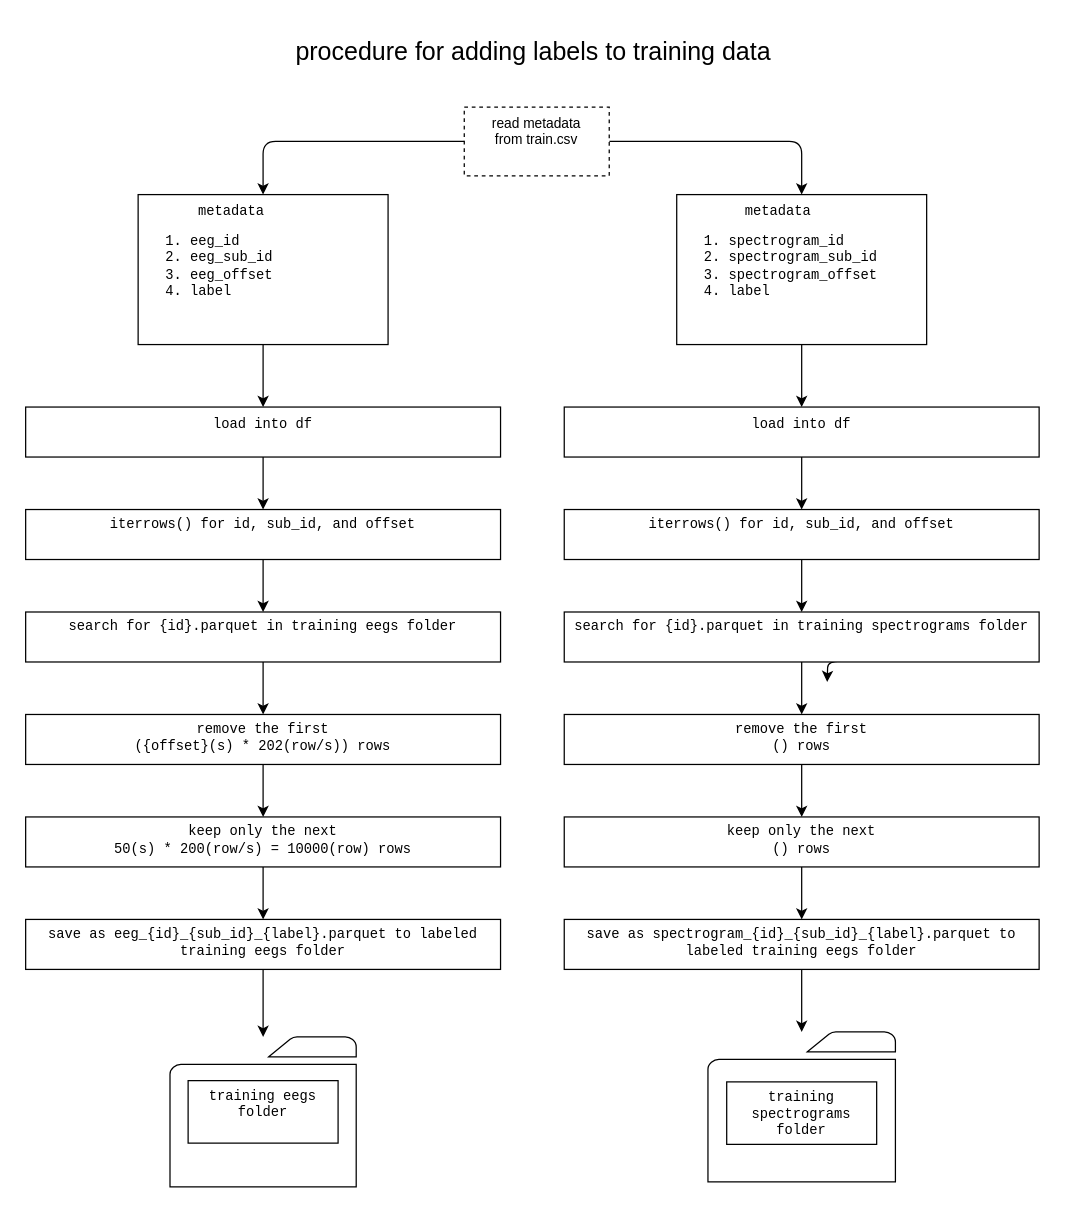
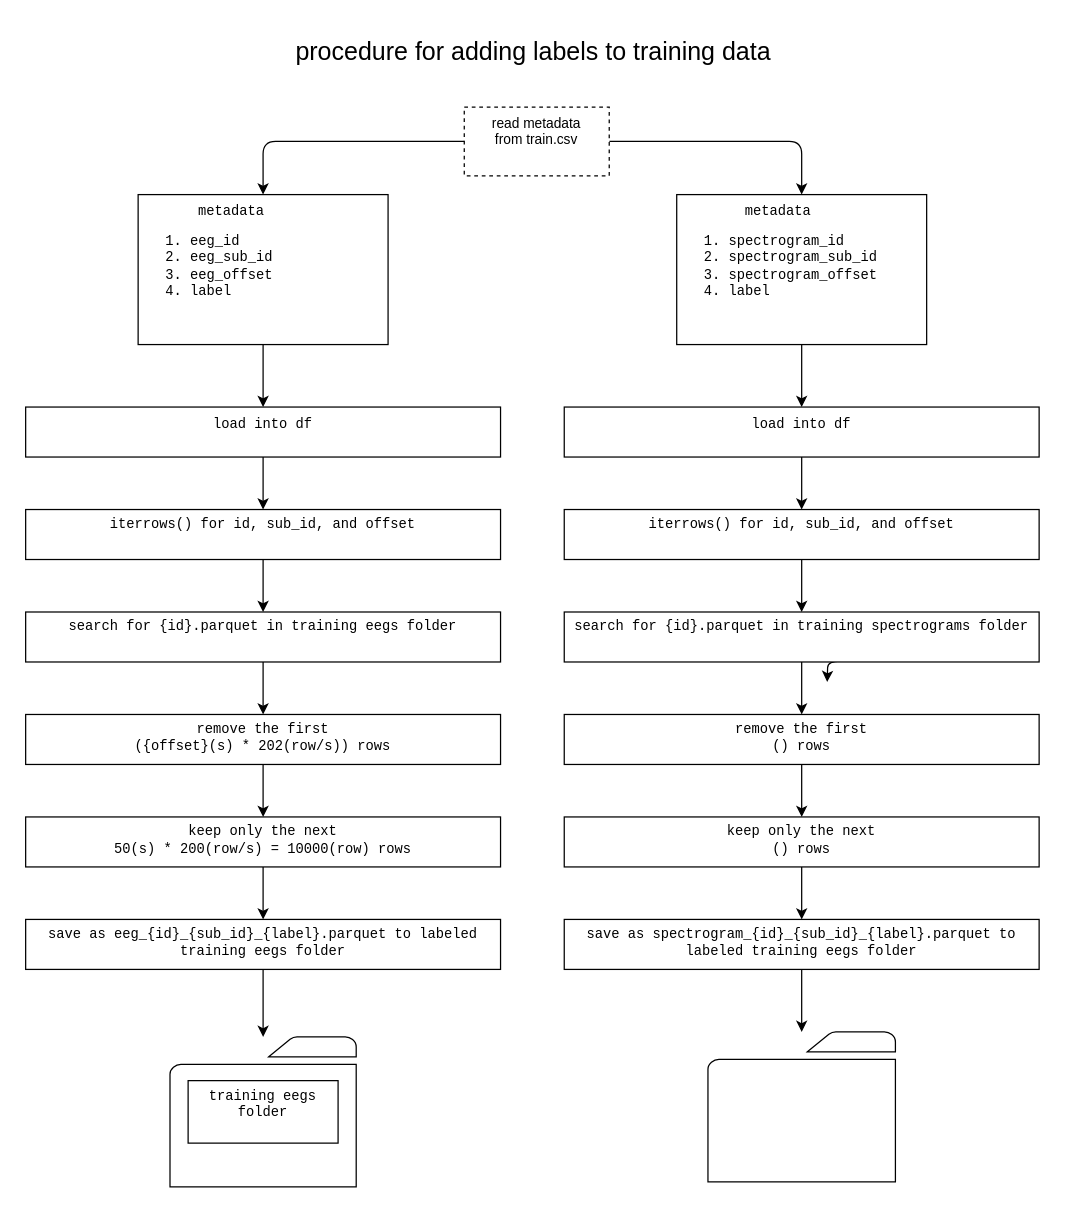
node "training spectrograms folder": removed
